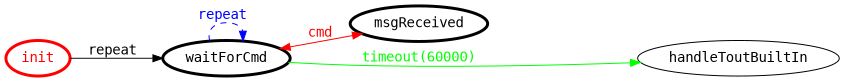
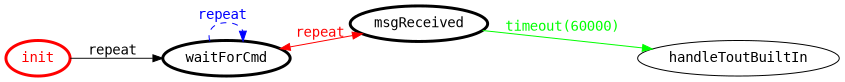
edge "msgReceived" -- "waitForCmd": label "cmd" -> "repeat"
edge "waitForCmd" -> "handleToutBuiltIn": now "msgReceived" -> "handleToutBuiltIn"
